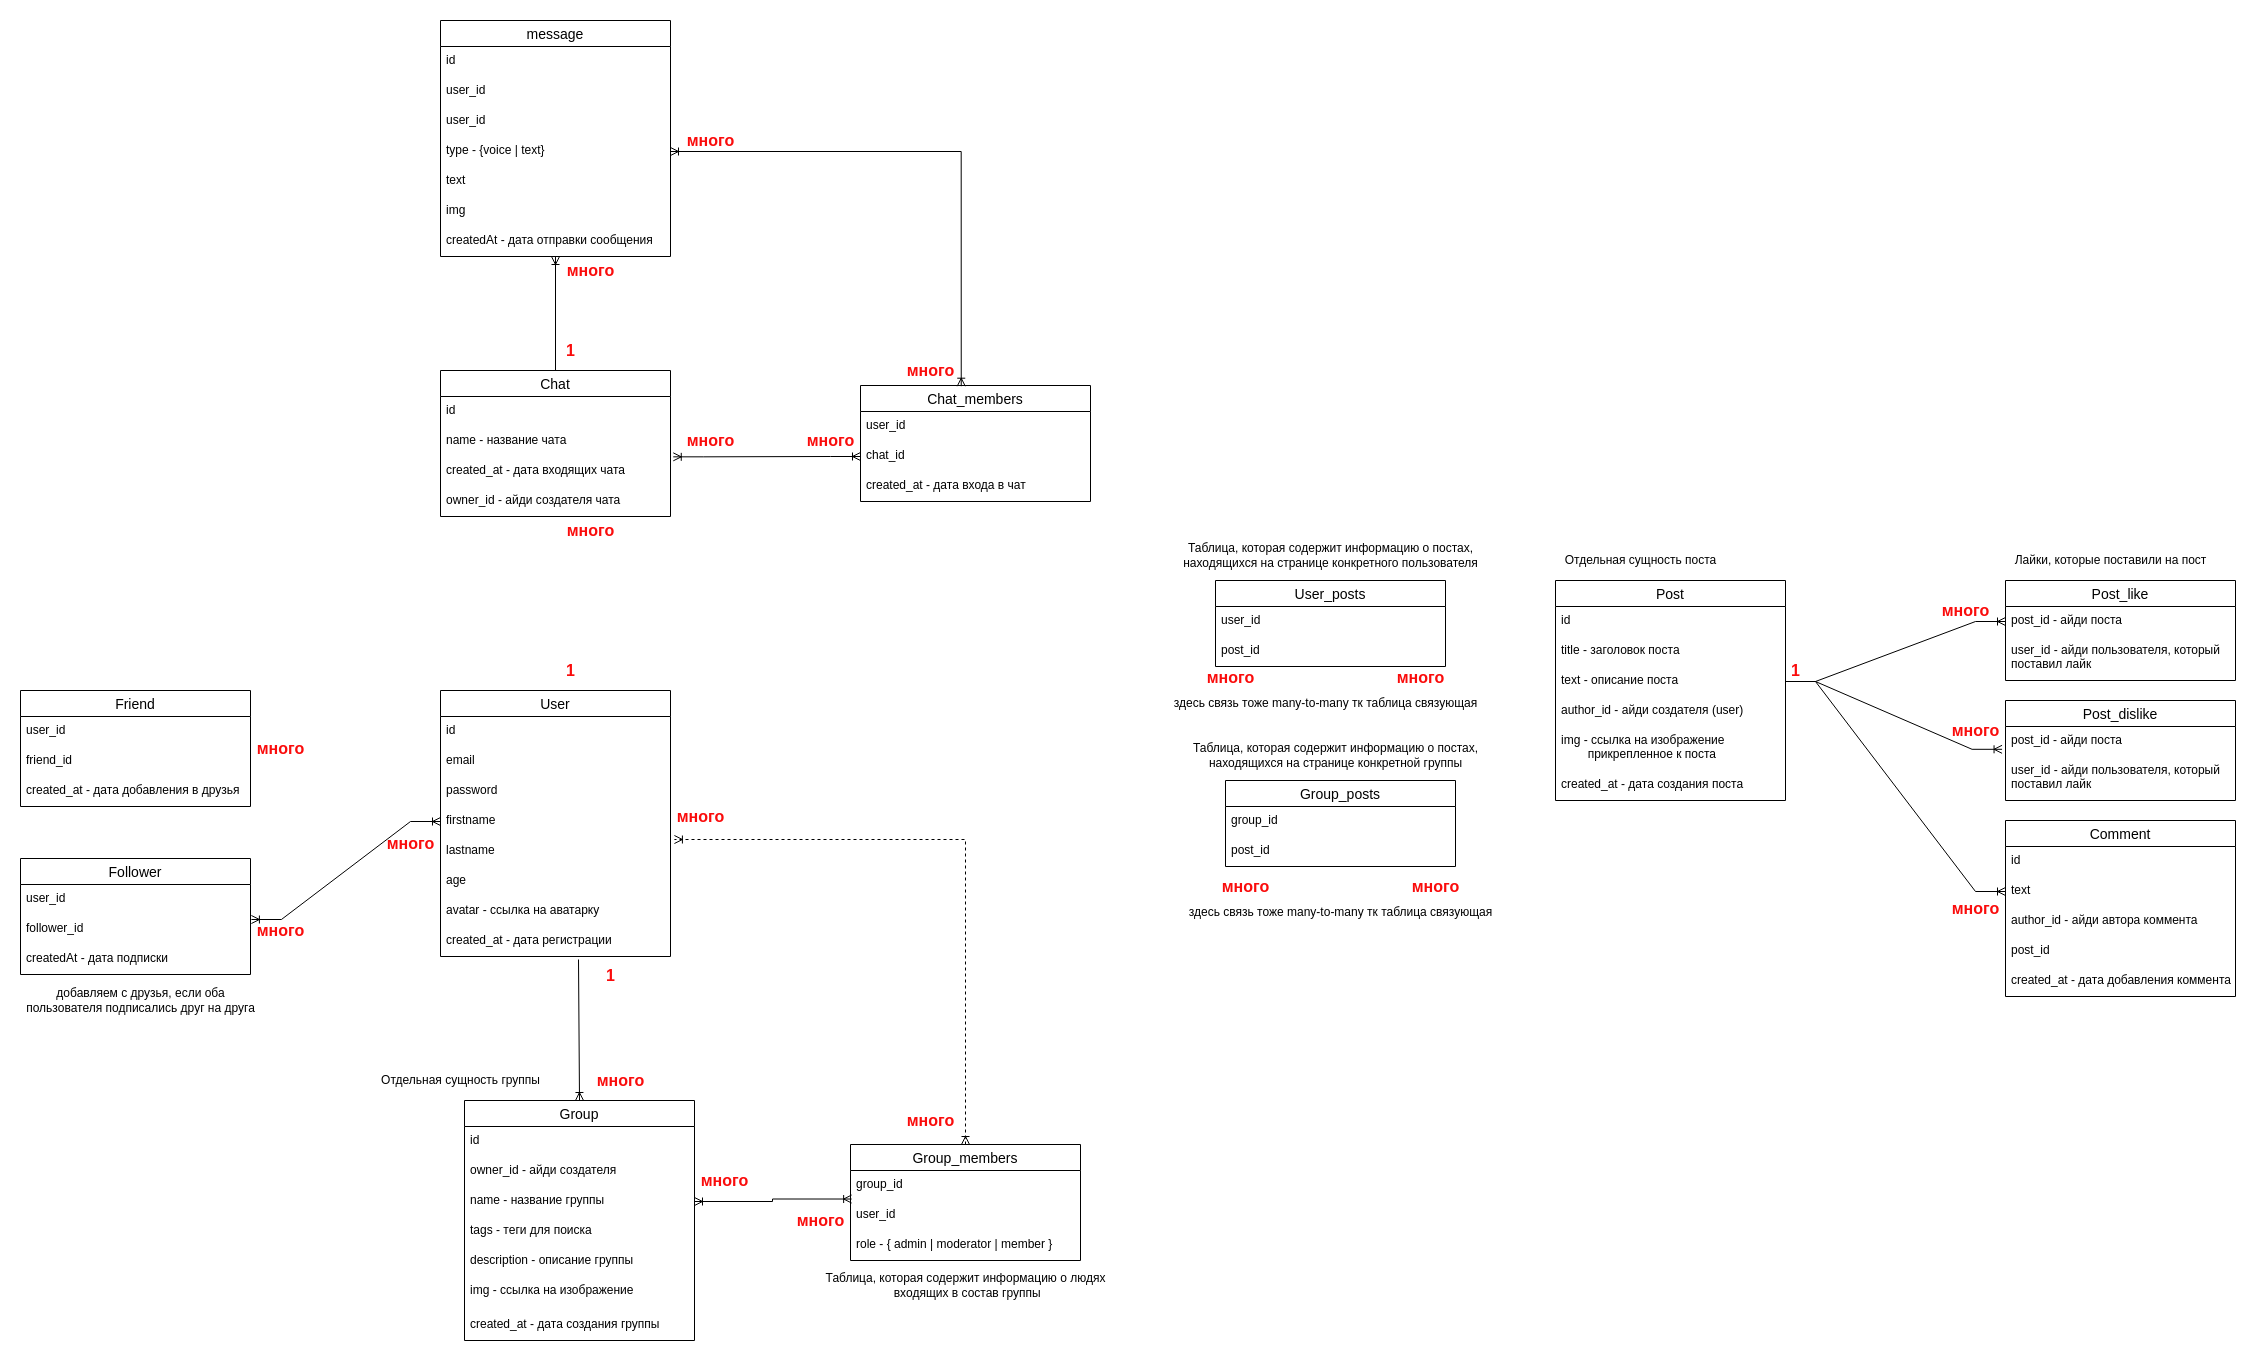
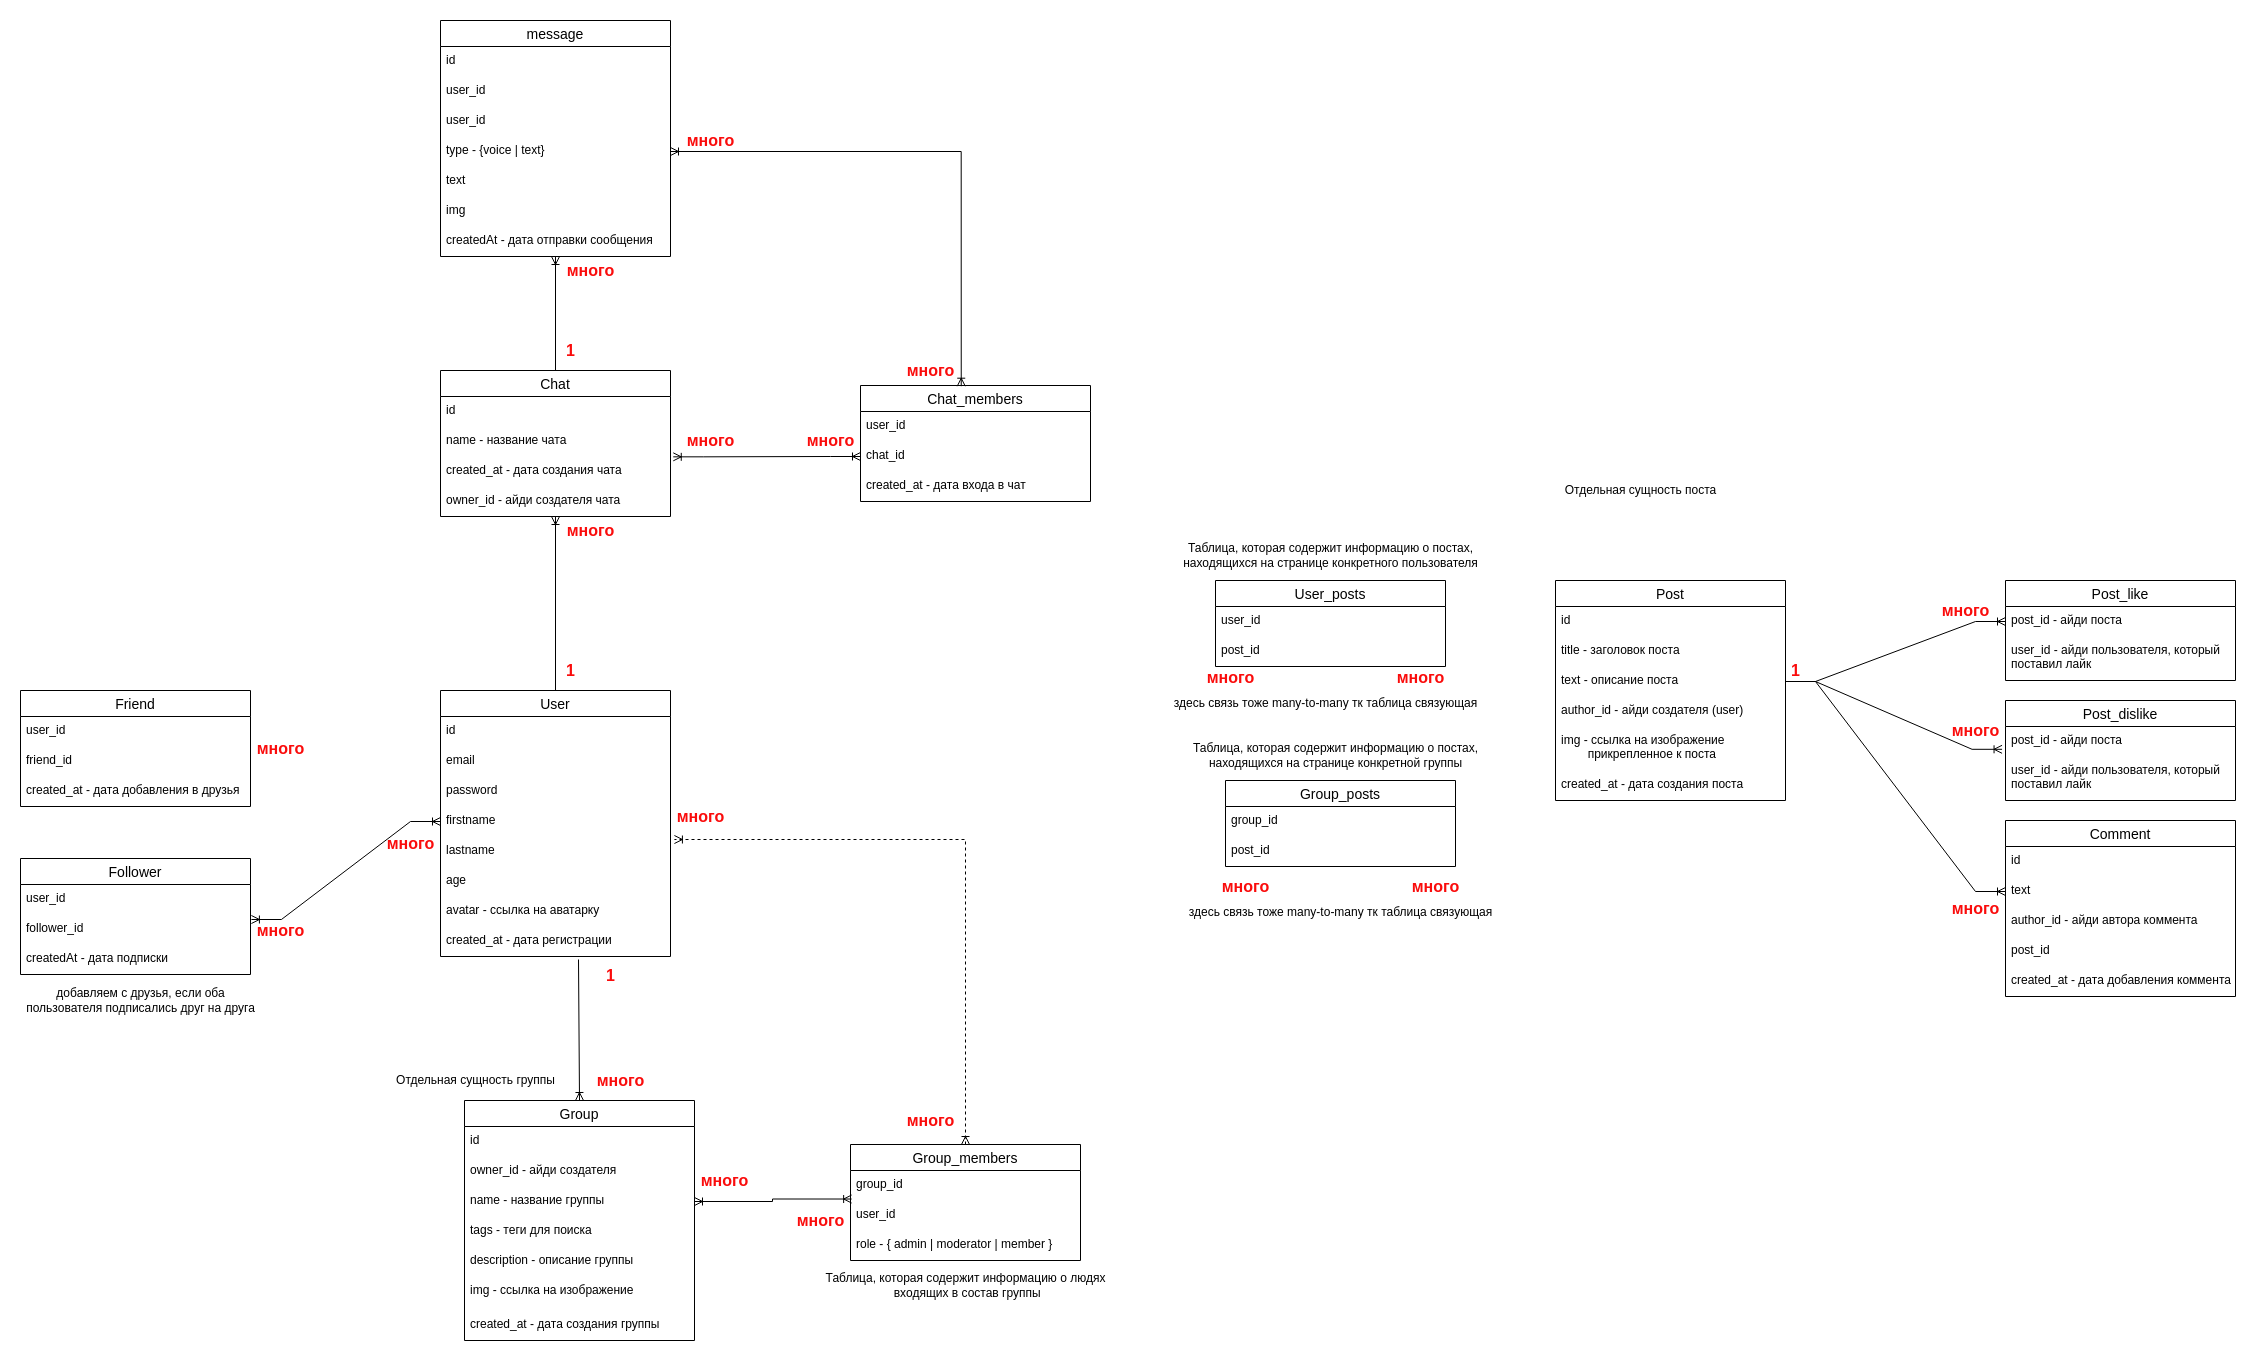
node "created_at - дата входящих чата": label "created_at - дата входящих чата" -> "created_at - дата создания чата"
node "Отдельная сущность поста": moved (1641, 561) -> (1641, 491)
node "Лайки, которые поставили на пост": removed
edge "User" -> "owner_id - айди создателя чата": added
node "Отдельная сущность группы": moved (461, 1081) -> (476, 1081)
